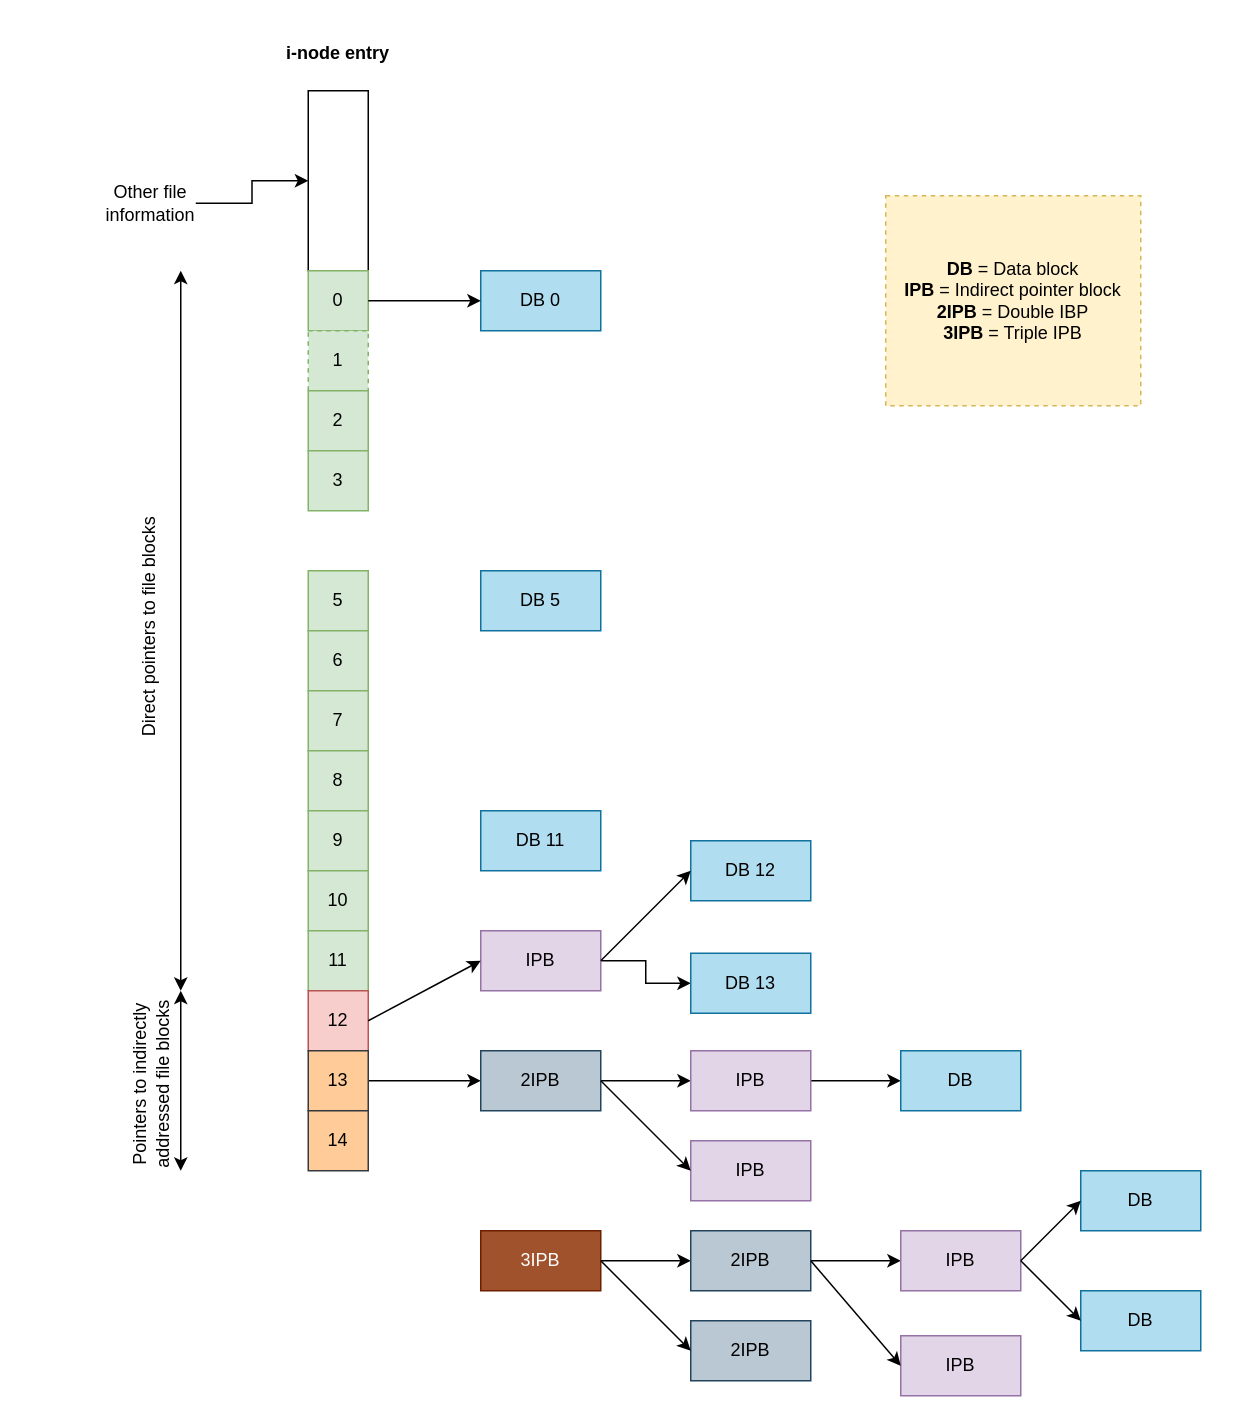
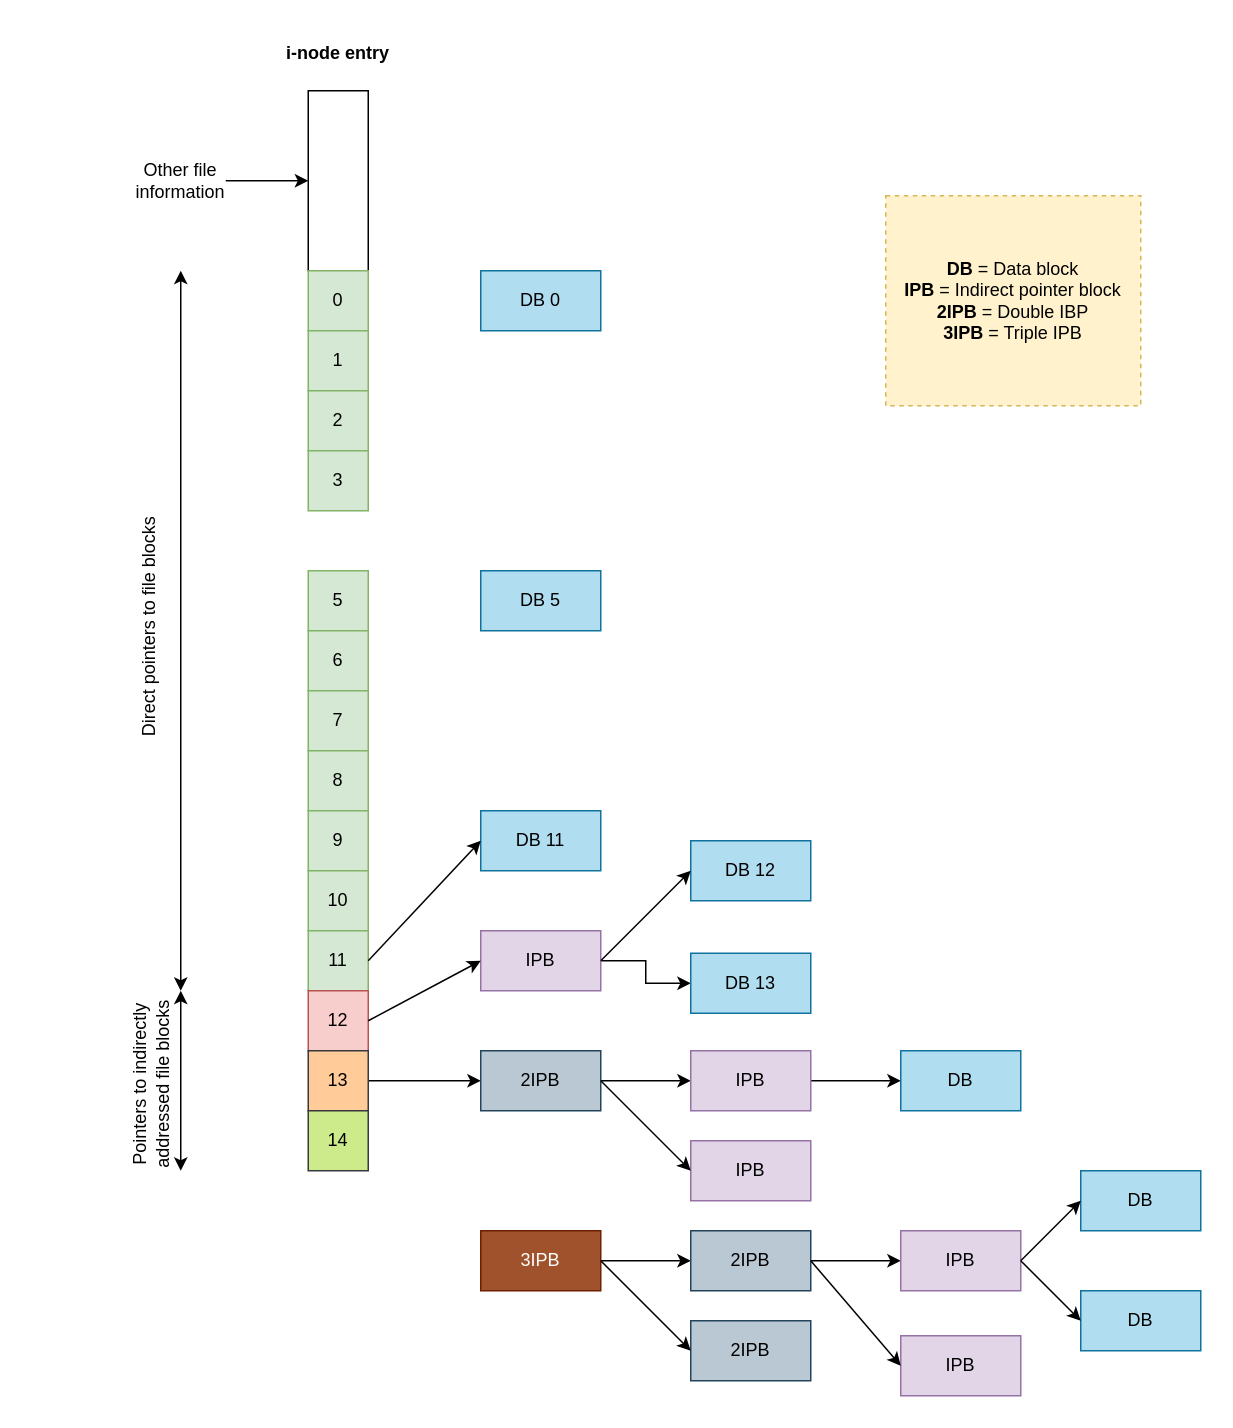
node "Other file information": moved (151, 203) -> (181, 181)
edge "0" -> "DB 0": removed
node "1": style dashed -> solid
edge "11" -> "DB 11": added
node "14": fillcolor #ffcc99 -> #cdeb8b
